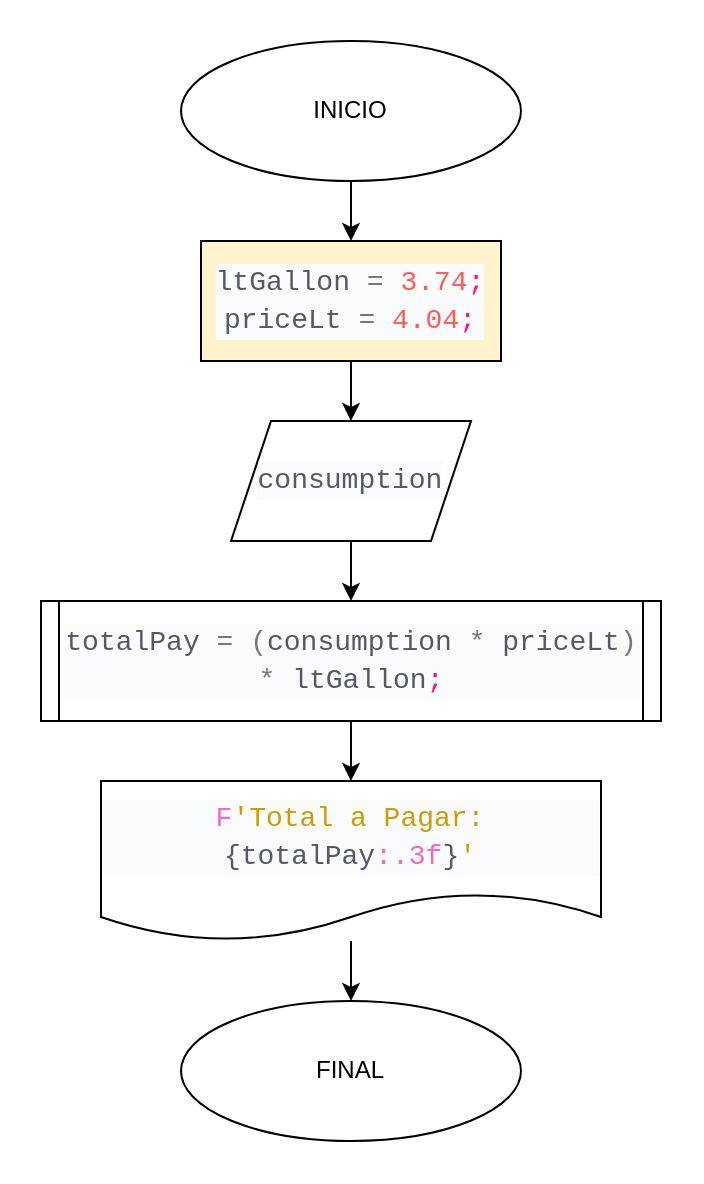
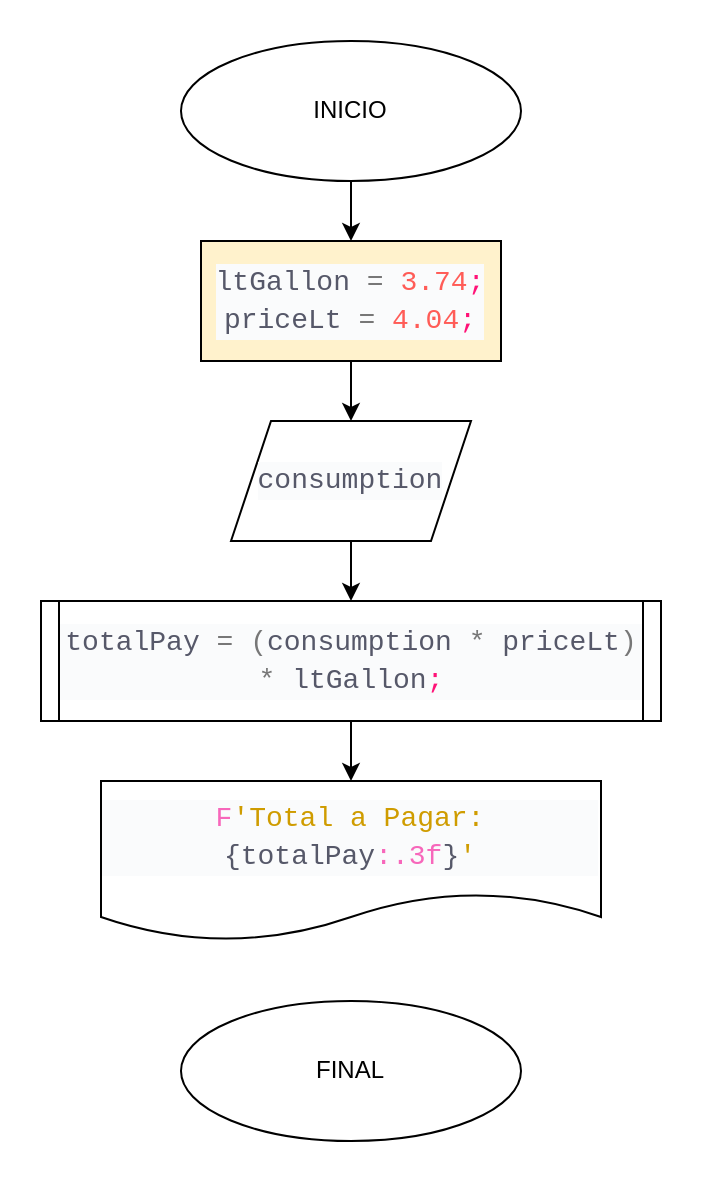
edge "F'Total a Pagar: {totalPay:.3f}'" -> "FINAL": removed
